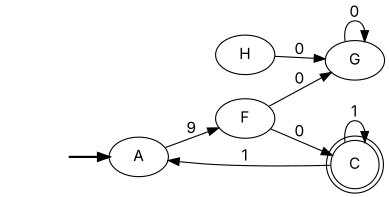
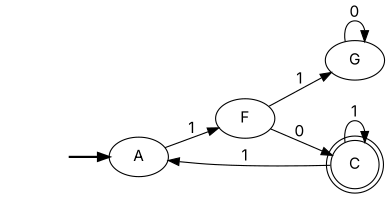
node "H": removed
edge "F" -> "G": label "0" -> "1"
edge "A" -> "F": label "9" -> "1"
